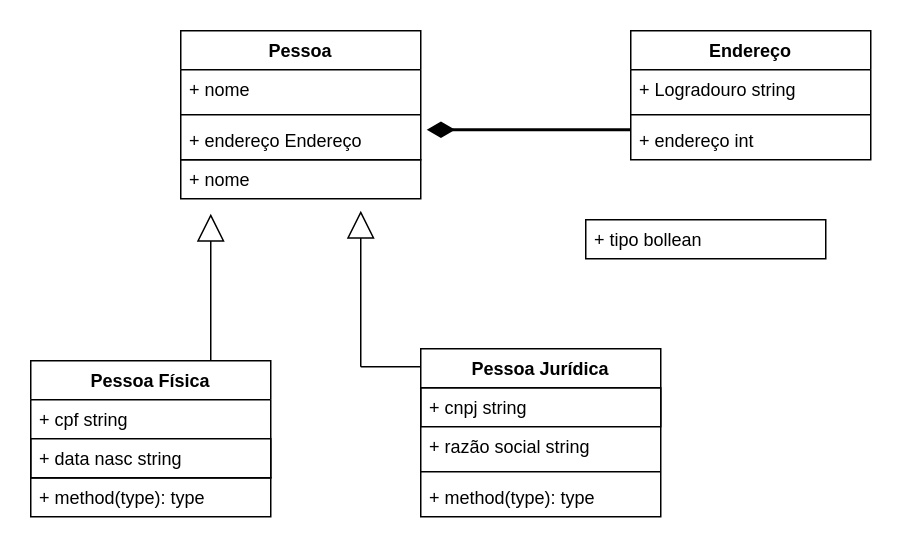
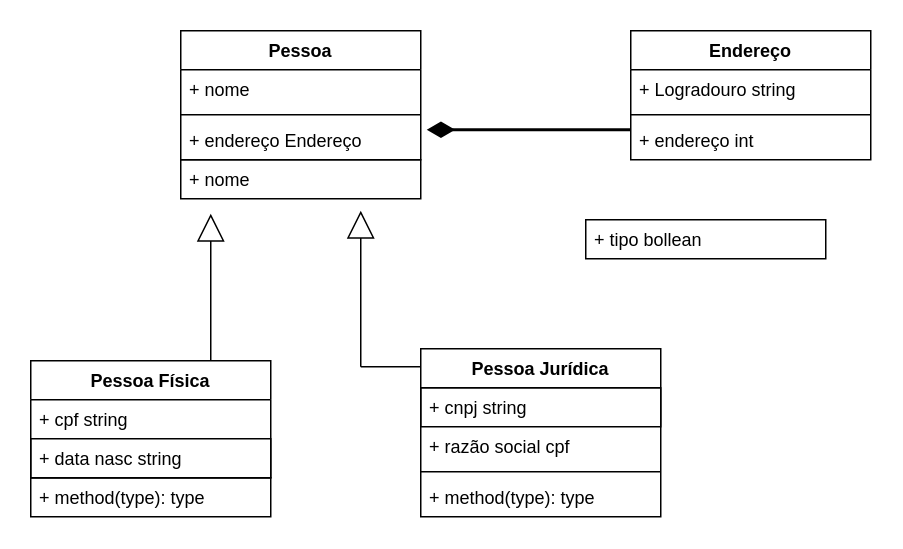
node "+ razão social string": label "+ razão social string" -> "+ razão social cpf"
